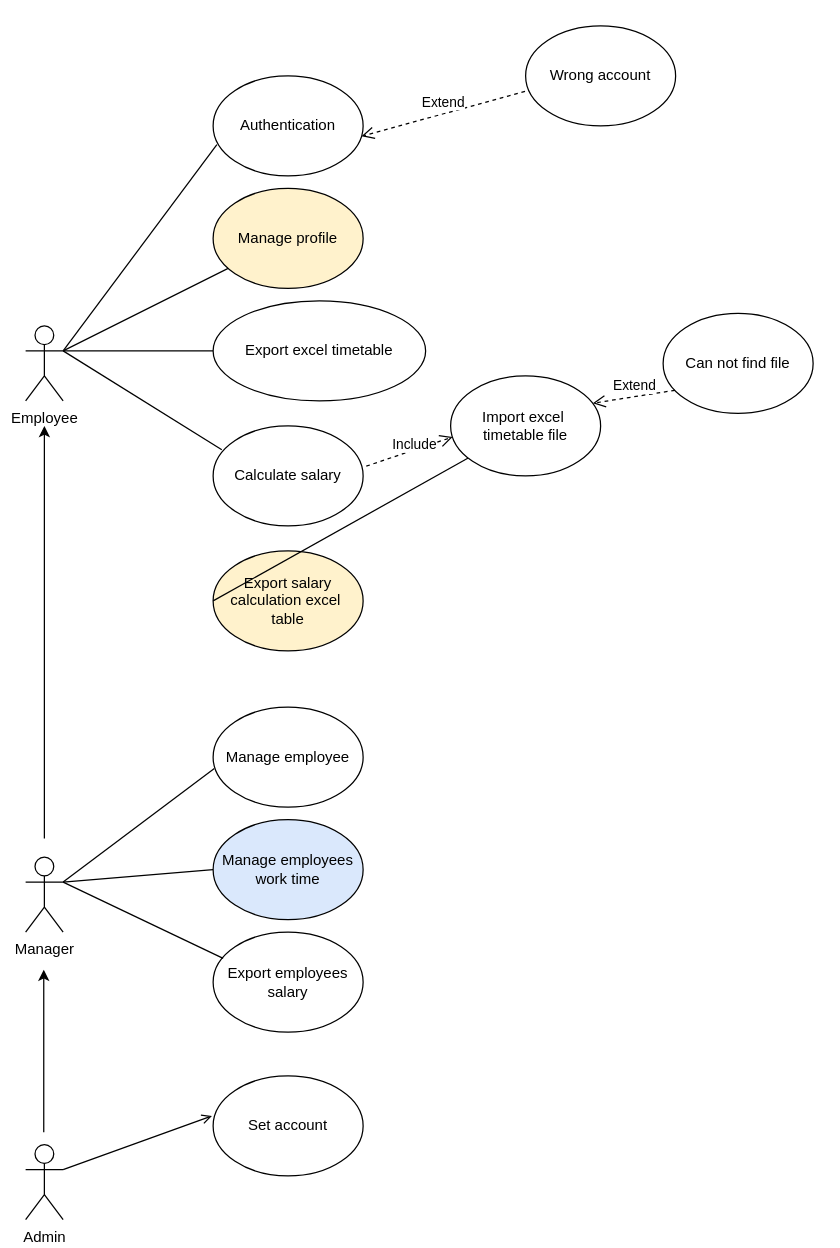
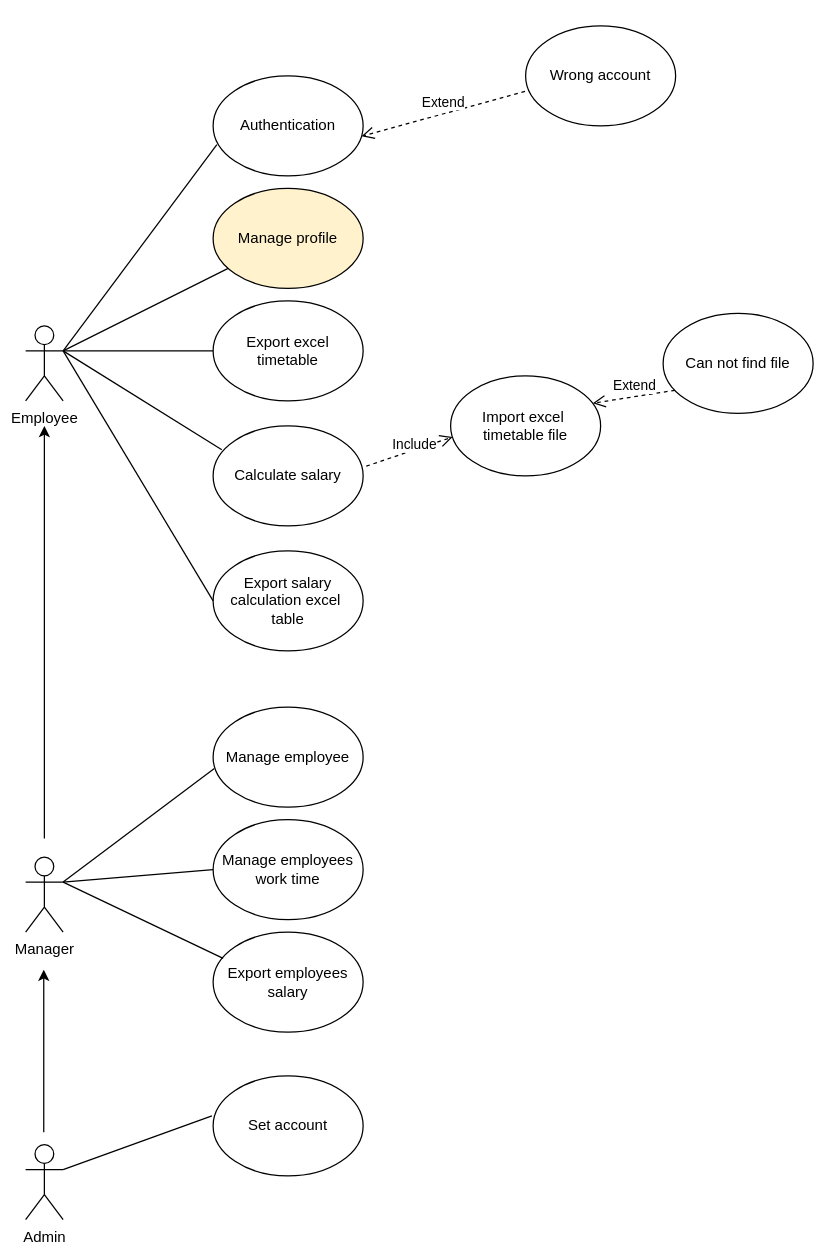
node "Export excel timetable": size 213x100 -> 150x100
edge "Import excel timetable file" -- "Export salary calculation excel table": now "Employee" -- "Export salary calculation excel table"
node "Export salary calculation excel table": fillcolor #fff2cc -> #ffffff
node "Manage employees work time": fillcolor #dae8fc -> #ffffff
edge "Admin" -> "Set account": arrowhead open -> none
